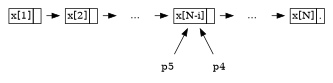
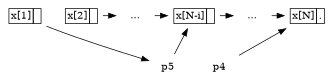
edge "x[1]" -> "x[2]": now "x[1]" -> "p5"
edge "p4" -> "x[N-i]": now "p4" -> "x[N]"
